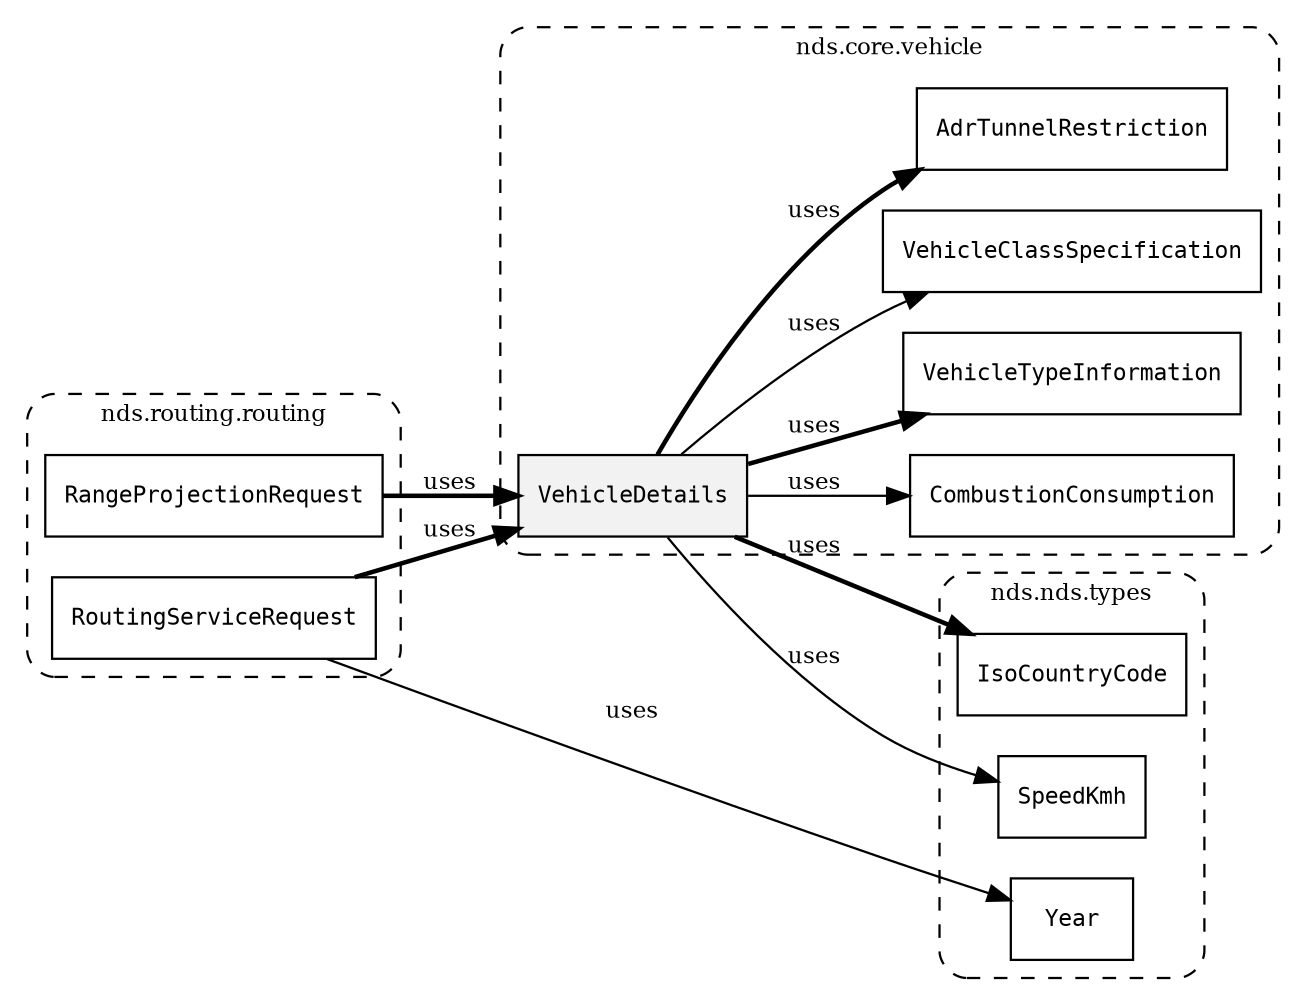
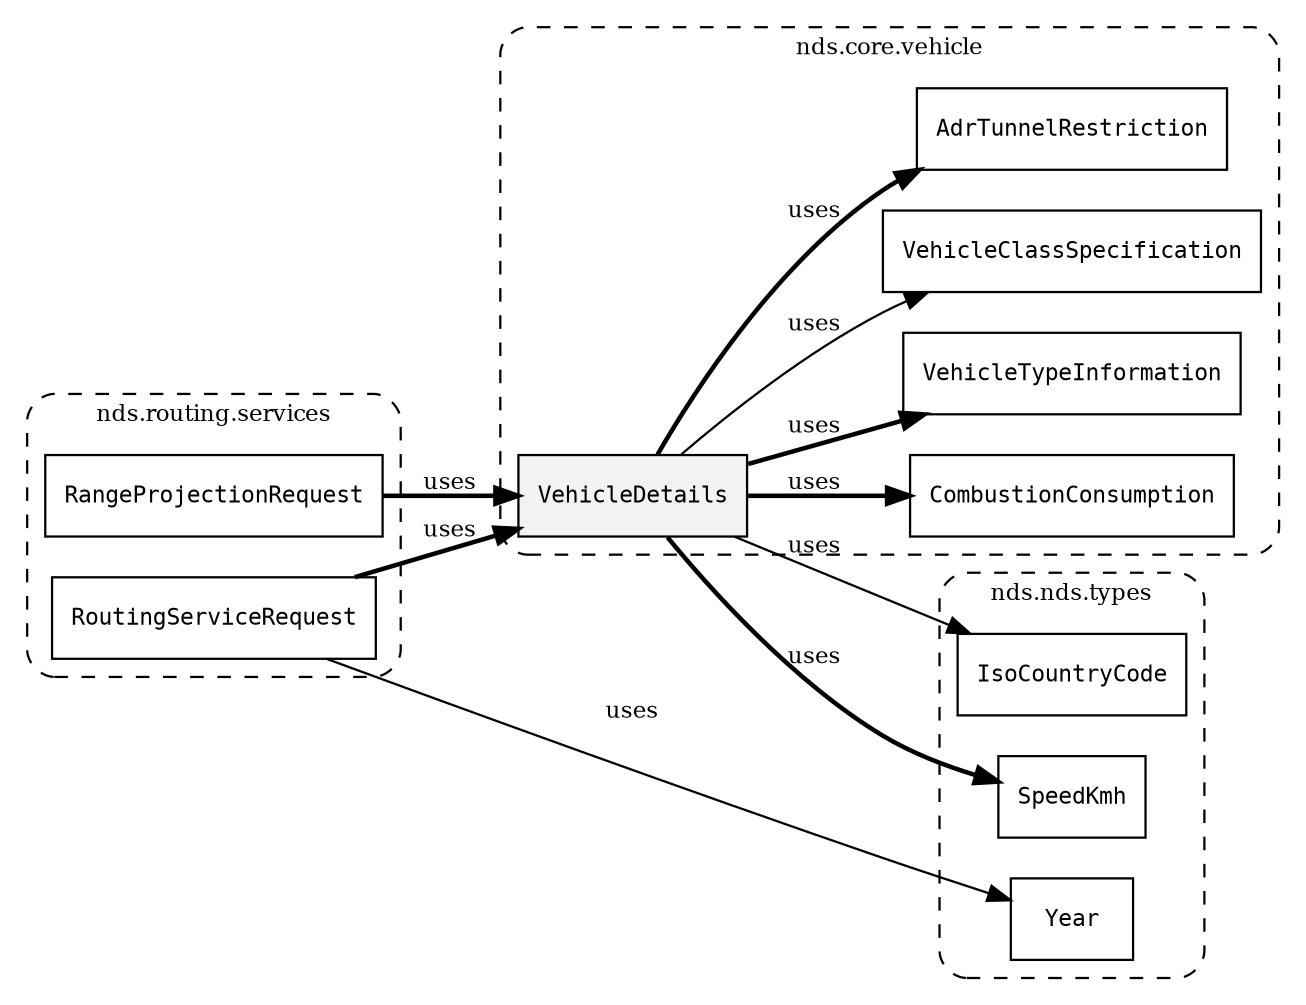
cluster "nds.routing.routing": label "nds.routing.routing" -> "nds.routing.services"
edge "VehicleDetails" -> "CombustionConsumption": style solid -> bold
edge "VehicleDetails" -> "IsoCountryCode": style bold -> solid
edge "VehicleDetails" -> "SpeedKmh": style solid -> bold
